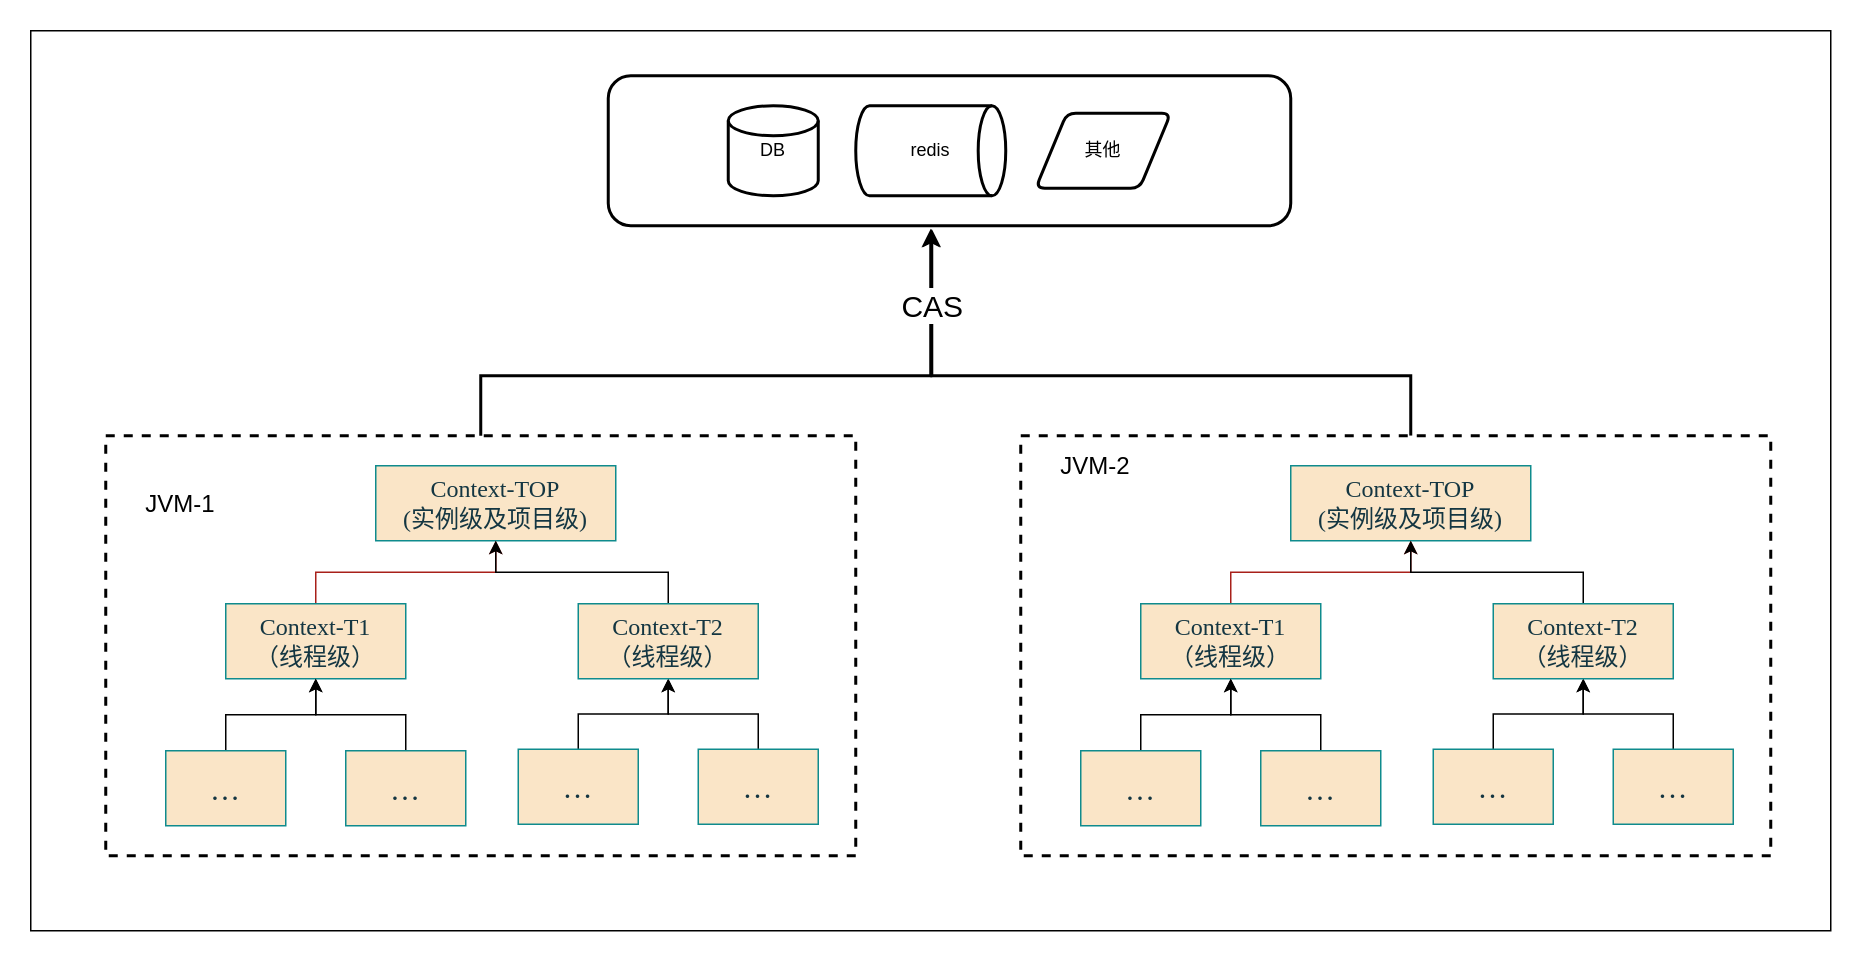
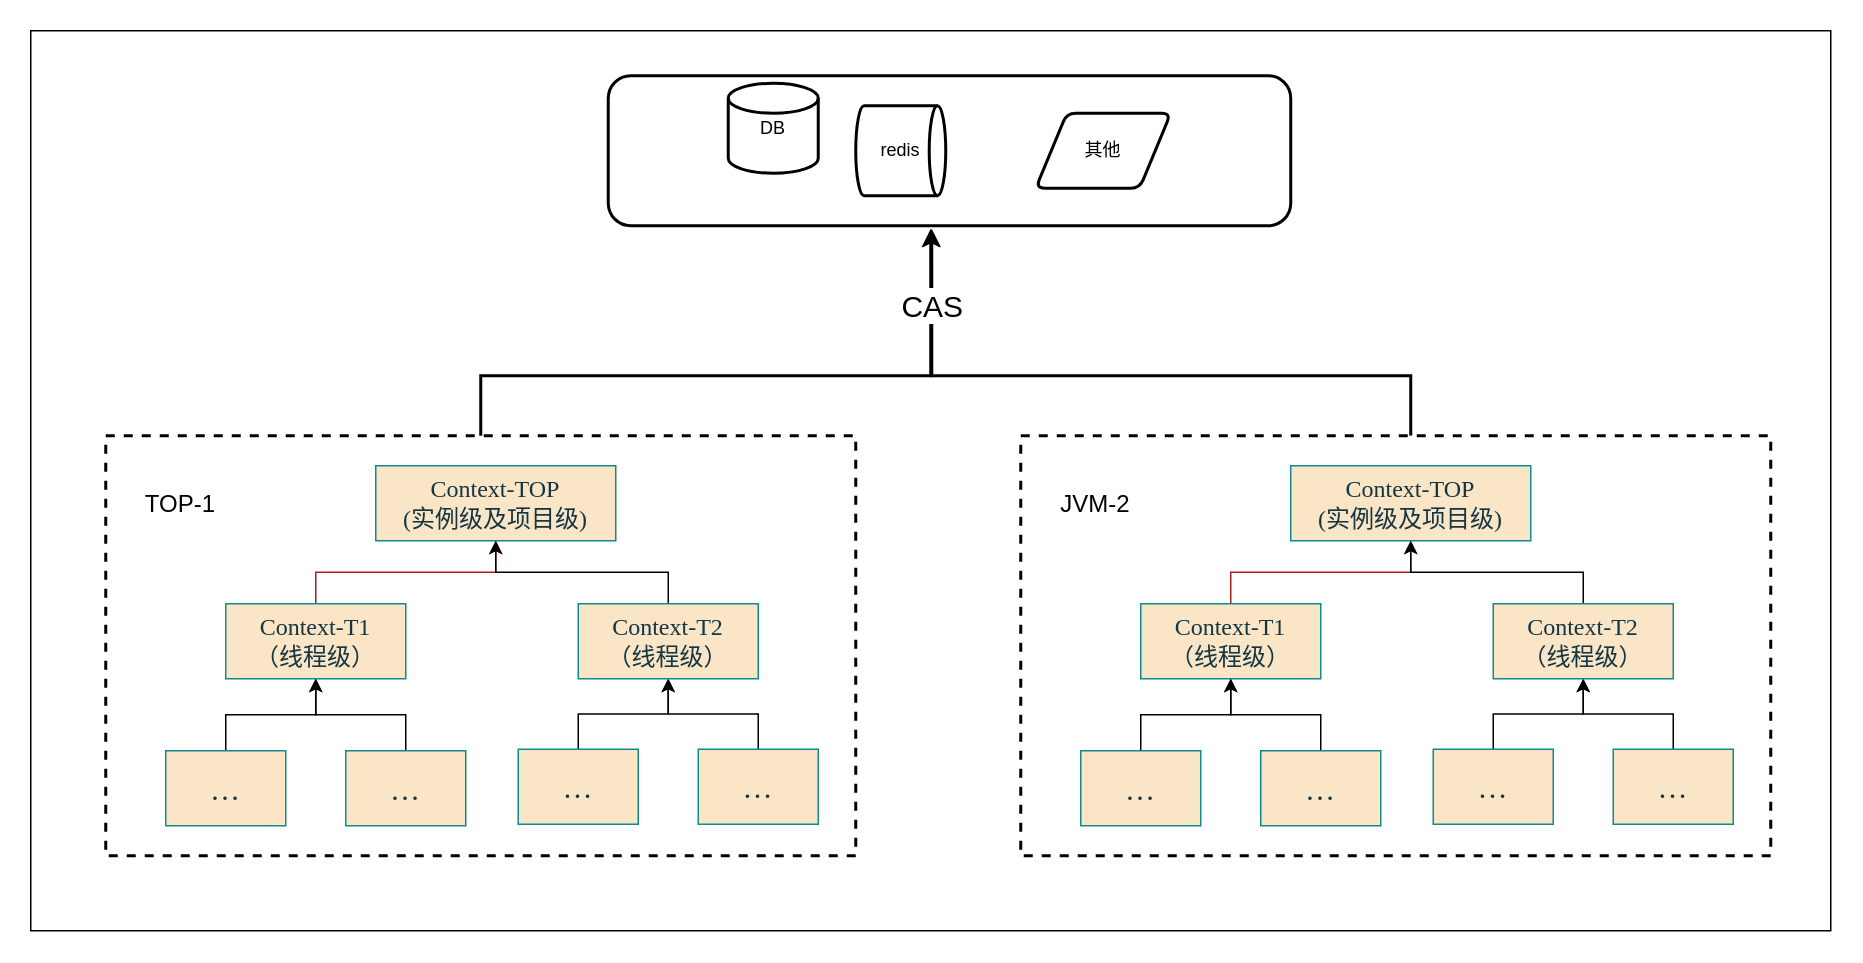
node "DB": moved (773, 151) -> (773, 128)
node "redis": size 150x90 -> 90x90
node "JVM-2": moved (1096, 466) -> (1096, 503)
node "JVM-1": label "JVM-1" -> "TOP-1"
